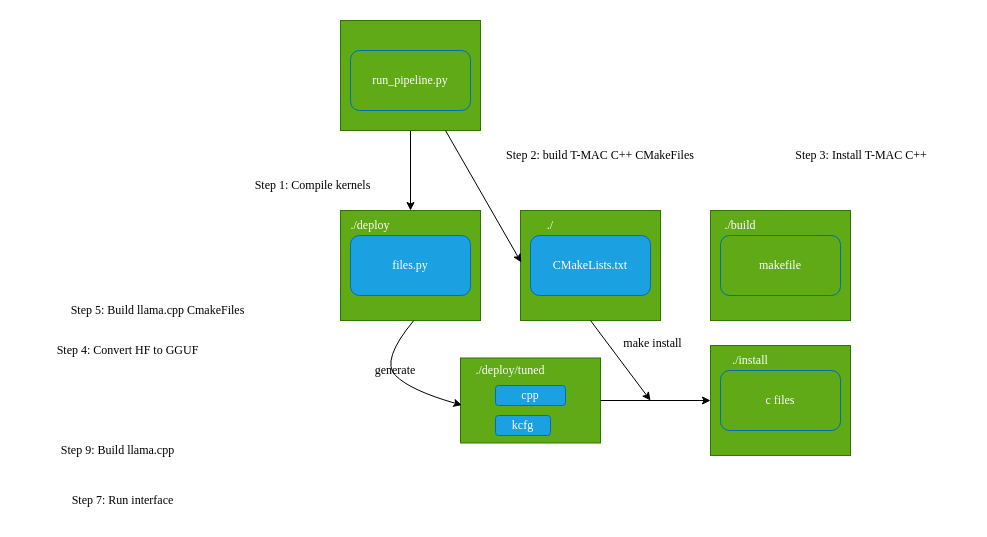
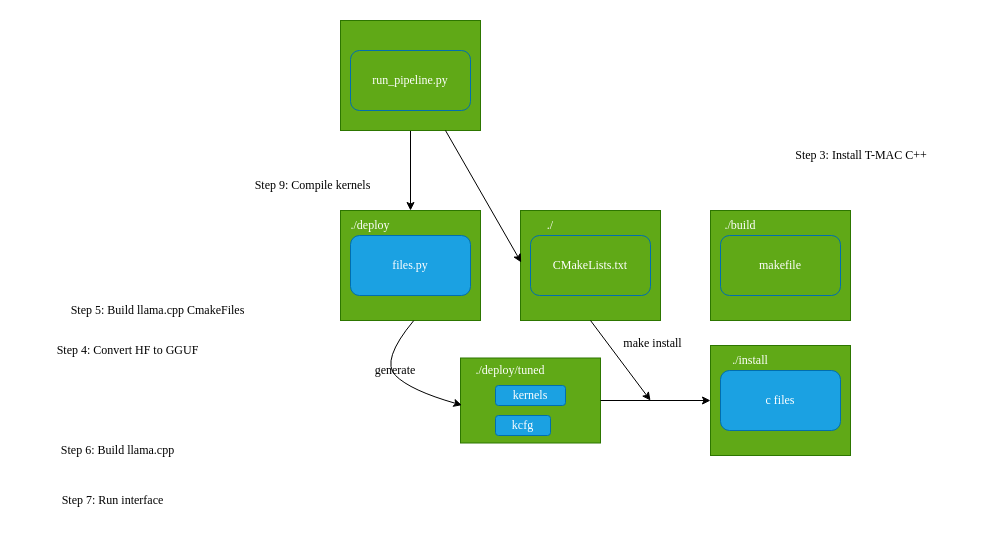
node "Step 2: build T-MAC C++ CMakeFiles": removed
node "Step 1: Compile kernels": label "Step 1: Compile kernels" -> "Step 9: Compile kernels"
node "CMakeLists.txt": fillcolor #1ba1e2 -> #60a917
node "cpp": label "cpp" -> "kernels"
node "c files": fillcolor #60a917 -> #1ba1e2
node "Step 9: Build llama.cpp": label "Step 9: Build llama.cpp" -> "Step 6: Build llama.cpp"
node "Step 7: Run interface": moved (123, 501) -> (113, 501)
